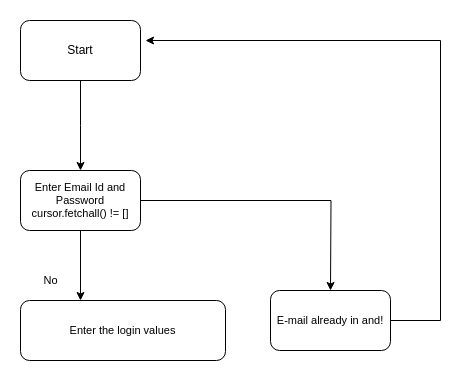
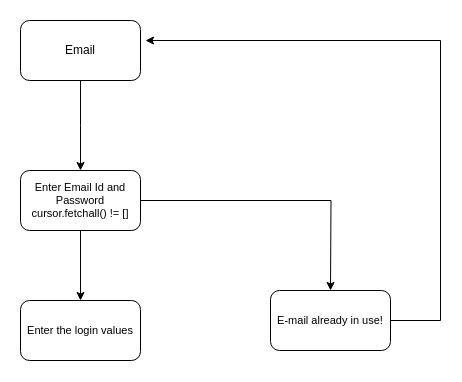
node "Start": label "Start" -> "Email"
node "No": removed
node "E-mail already in and!": label "E-mail already in and!" -> "E-mail already in use!"
node "Enter the login values": size 205x60 -> 120x60
